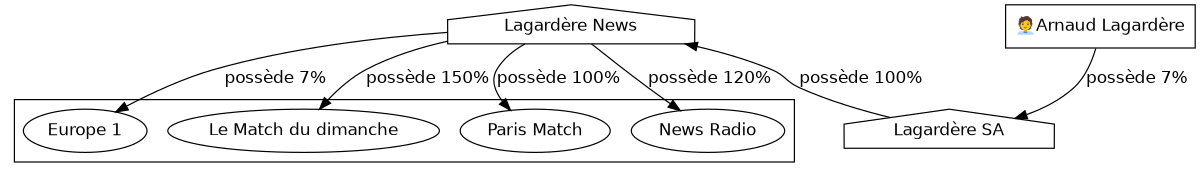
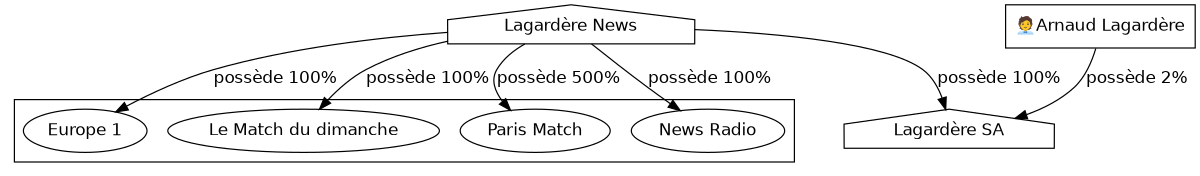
edge "Lagardère News" -> "Europe 1": label "possède 7%" -> "possède 100%"
edge "Lagardère News" -> "Le Match du dimanche": label "possède 150%" -> "possède 100%"
edge "Lagardère News" -> "Paris Match": label "possède 100%" -> "possède 500%"
edge "Lagardère News" -> "News Radio": label "possède 120%" -> "possède 100%"
edge "🧑‍💼Arnaud Lagardère" -> "Lagardère SA": label "possède 7%" -> "possède 2%"
edge "Lagardère SA" -> "Lagardère News": reversed
